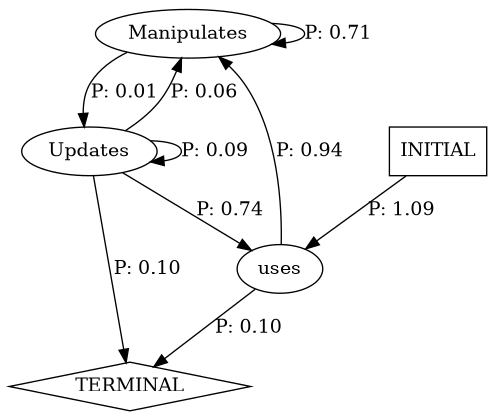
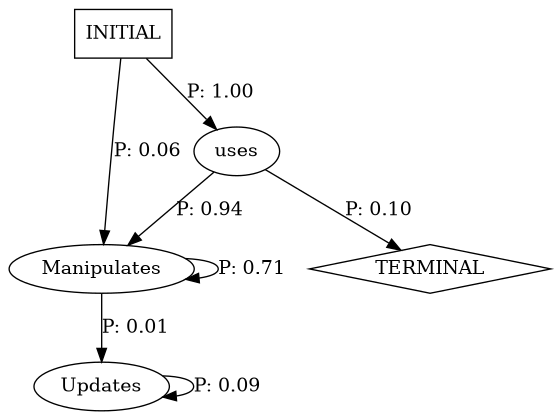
edge "Updates" -> "Manipulates": now "INITIAL" -> "Manipulates"
edge "Updates" -> "uses": removed, label "P: 0.74"
edge "INITIAL" -> "uses": label "P: 1.09" -> "P: 1.00"
edge "Updates" -> "TERMINAL": removed, label "P: 0.10"
